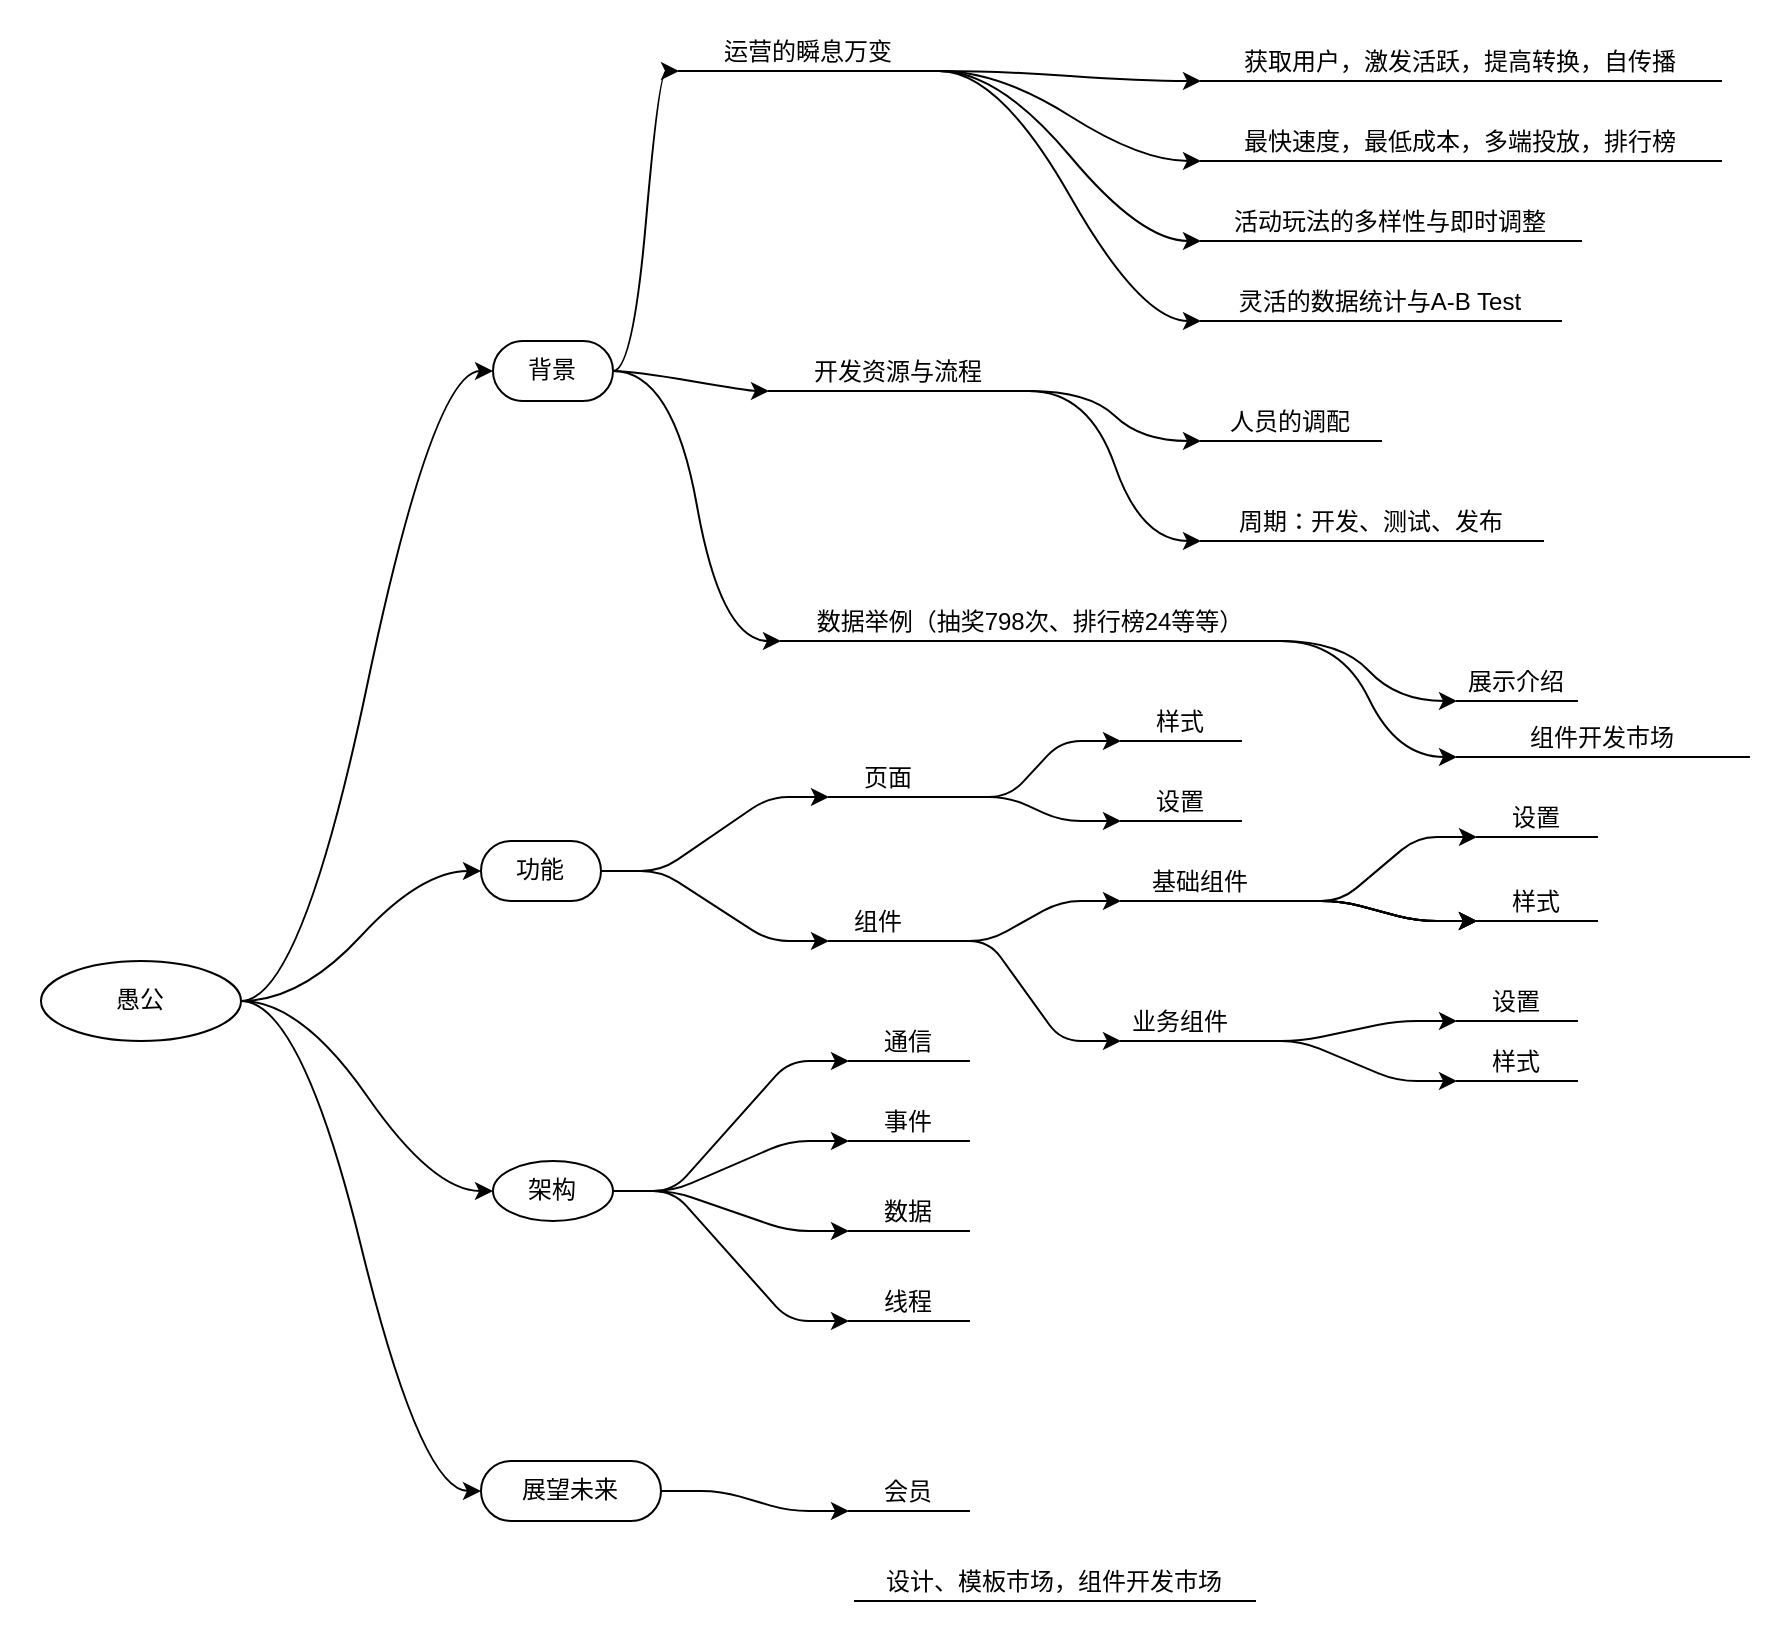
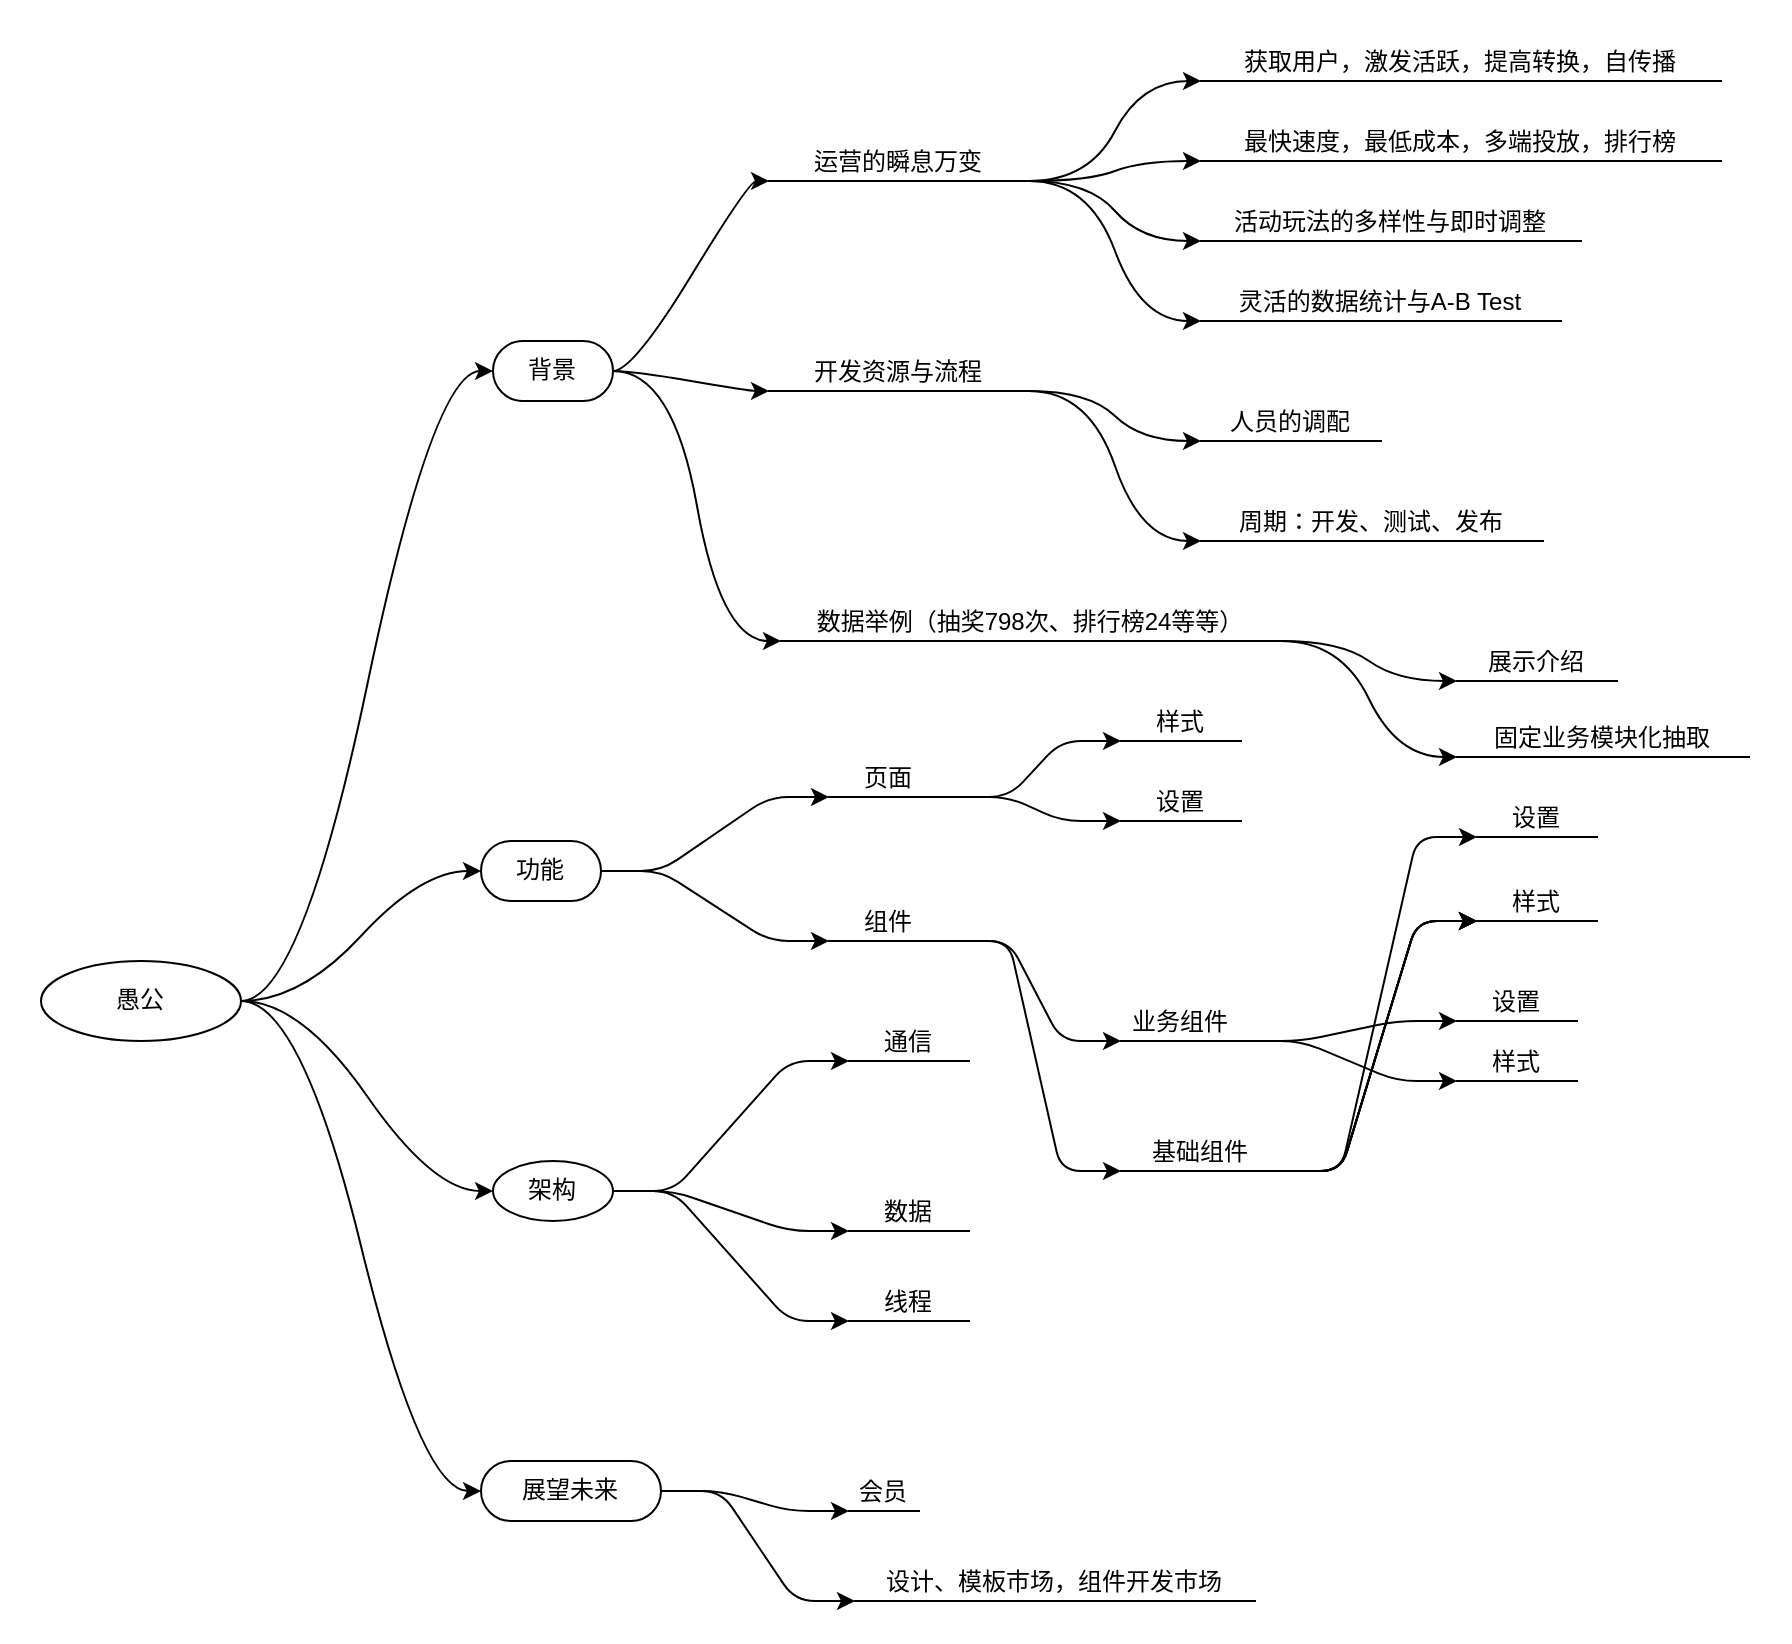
node "运营的瞬息万变": moved (809, 51) -> (899, 161)
node "展示介绍": size 120x60 -> 160x40
node "组件开发市场": label "组件开发市场" -> "固定业务模块化抽取"
node "基础组件": moved (1201, 881) -> (1201, 1151)
node "组件": size 100x40 -> 120x40
node "事件": removed
edge "架构" -> "事件": removed
node "会员": size 120x40 -> 70x40
edge "展望未来" -> "设计、模板市场，组件开发市场": added
